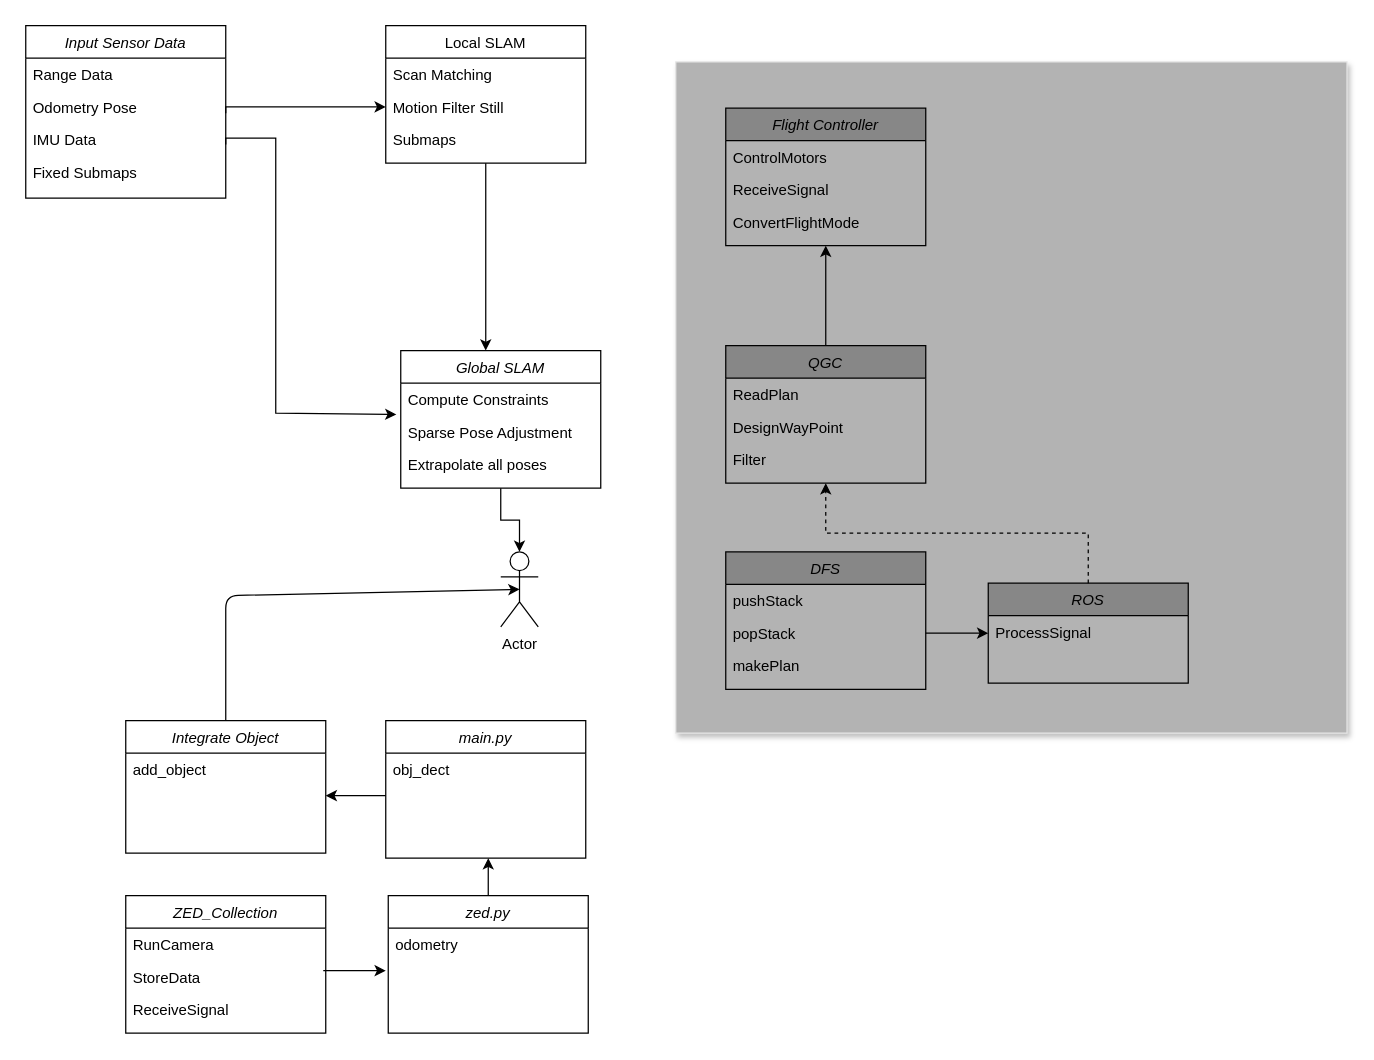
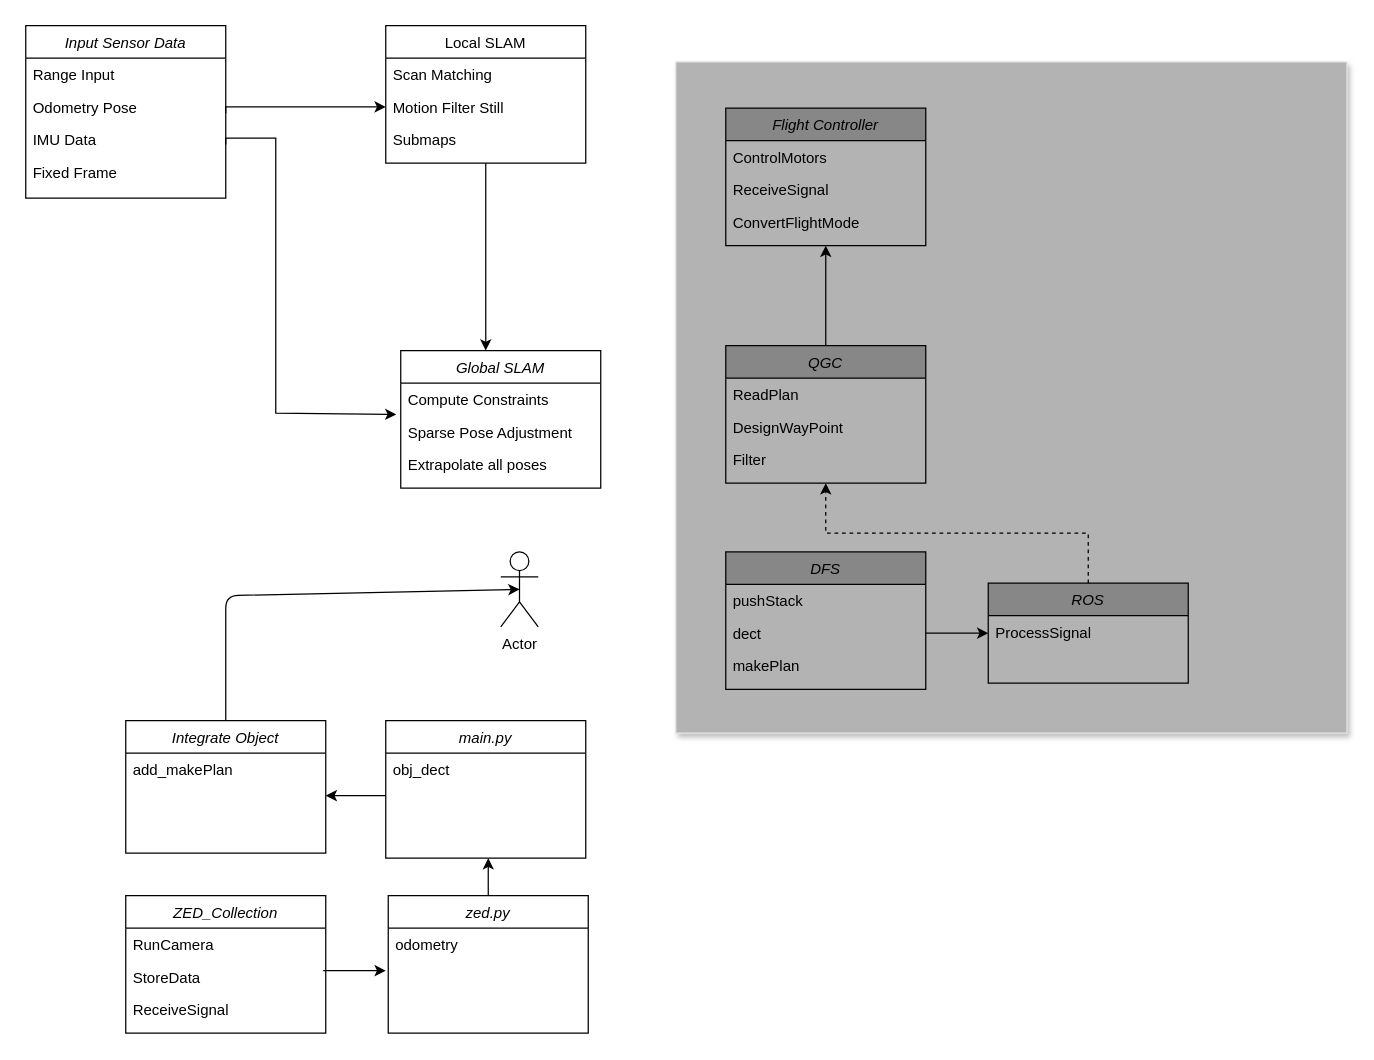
node "Range Data": label "Range Data" -> "Range Input"
node "Fixed Submaps": label "Fixed Submaps" -> "Fixed Frame"
edge "Global SLAM" -> "Actor": removed
node "popStack": label "popStack" -> "dect"
node "add_object": label "add_object" -> "add_makePlan"
